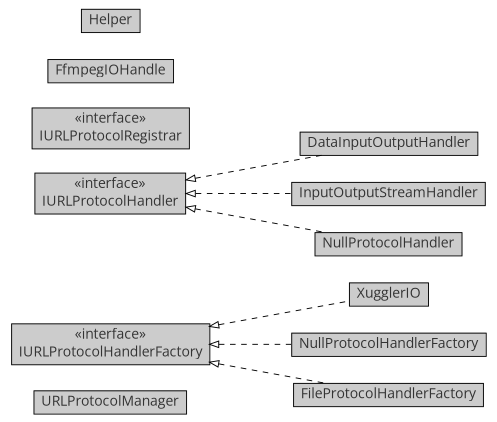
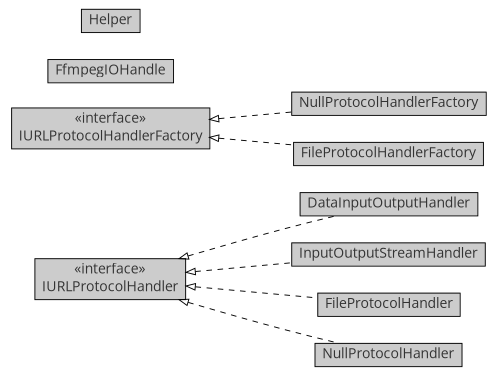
node "IURLProtocolRegistrar": removed
node "XugglerIO": removed
node "FileProtocolHandler": added
node "URLProtocolManager": removed
